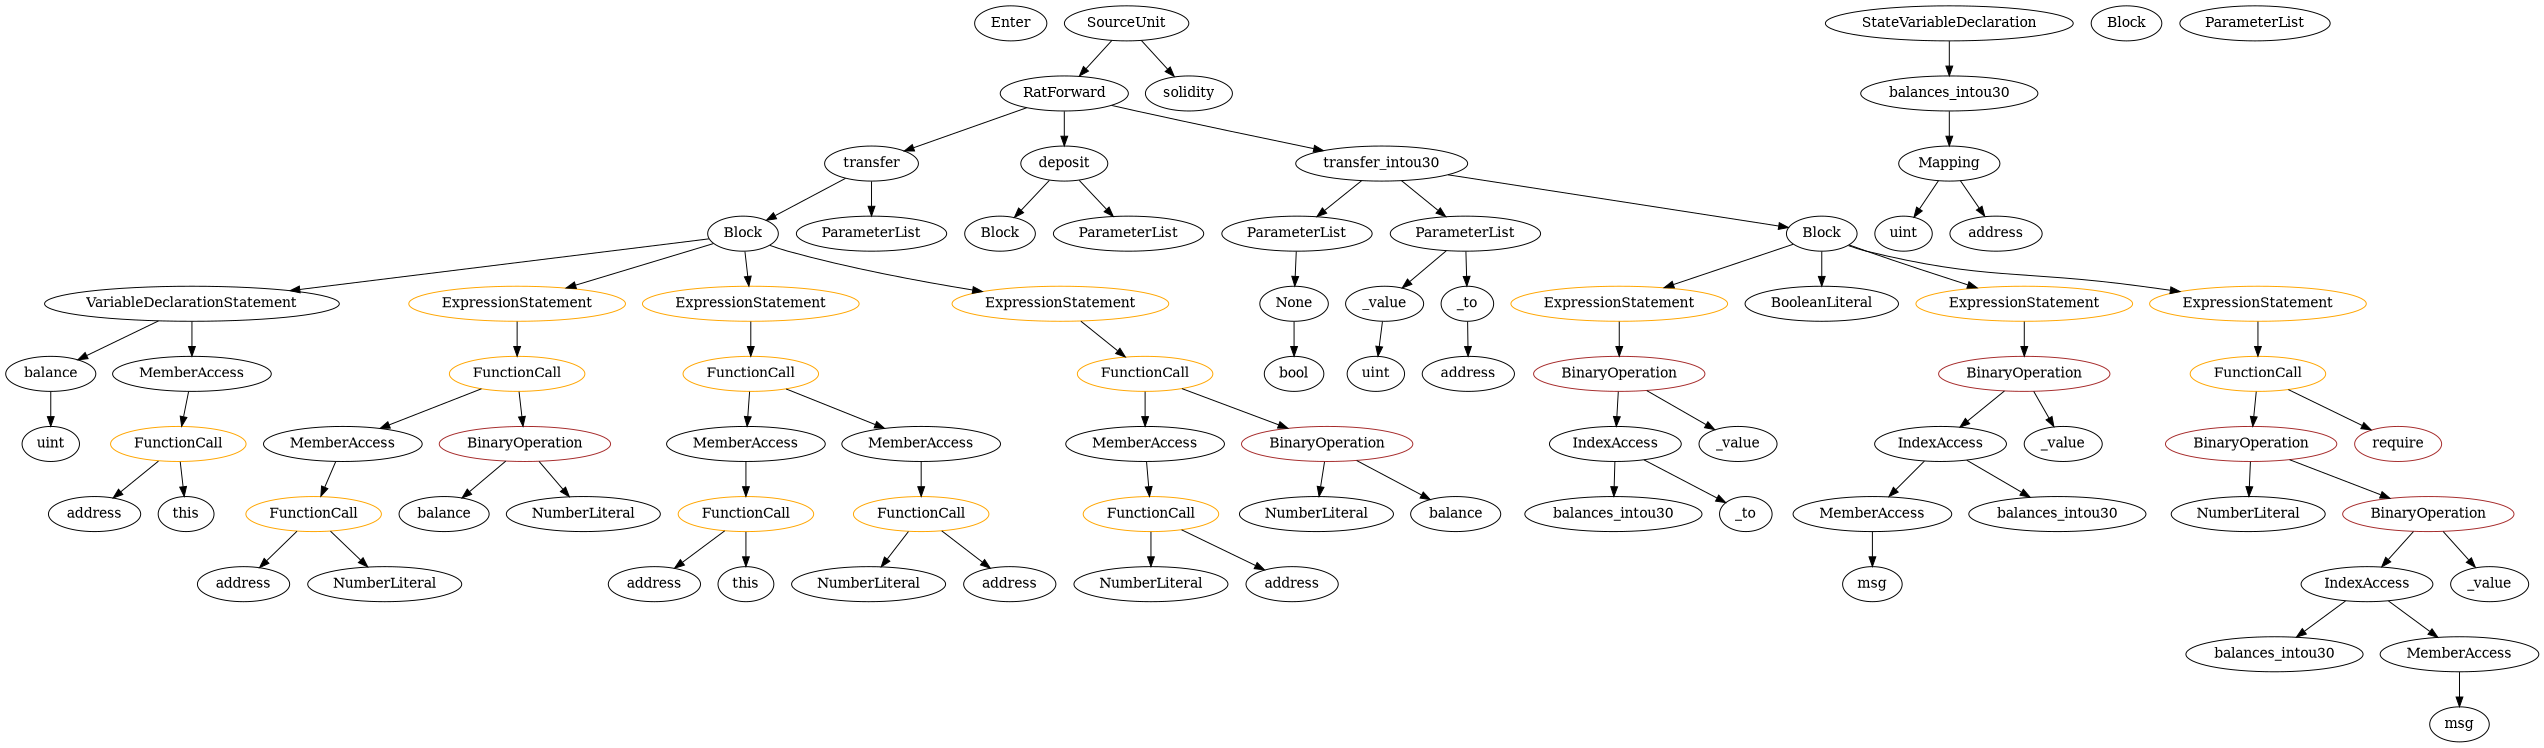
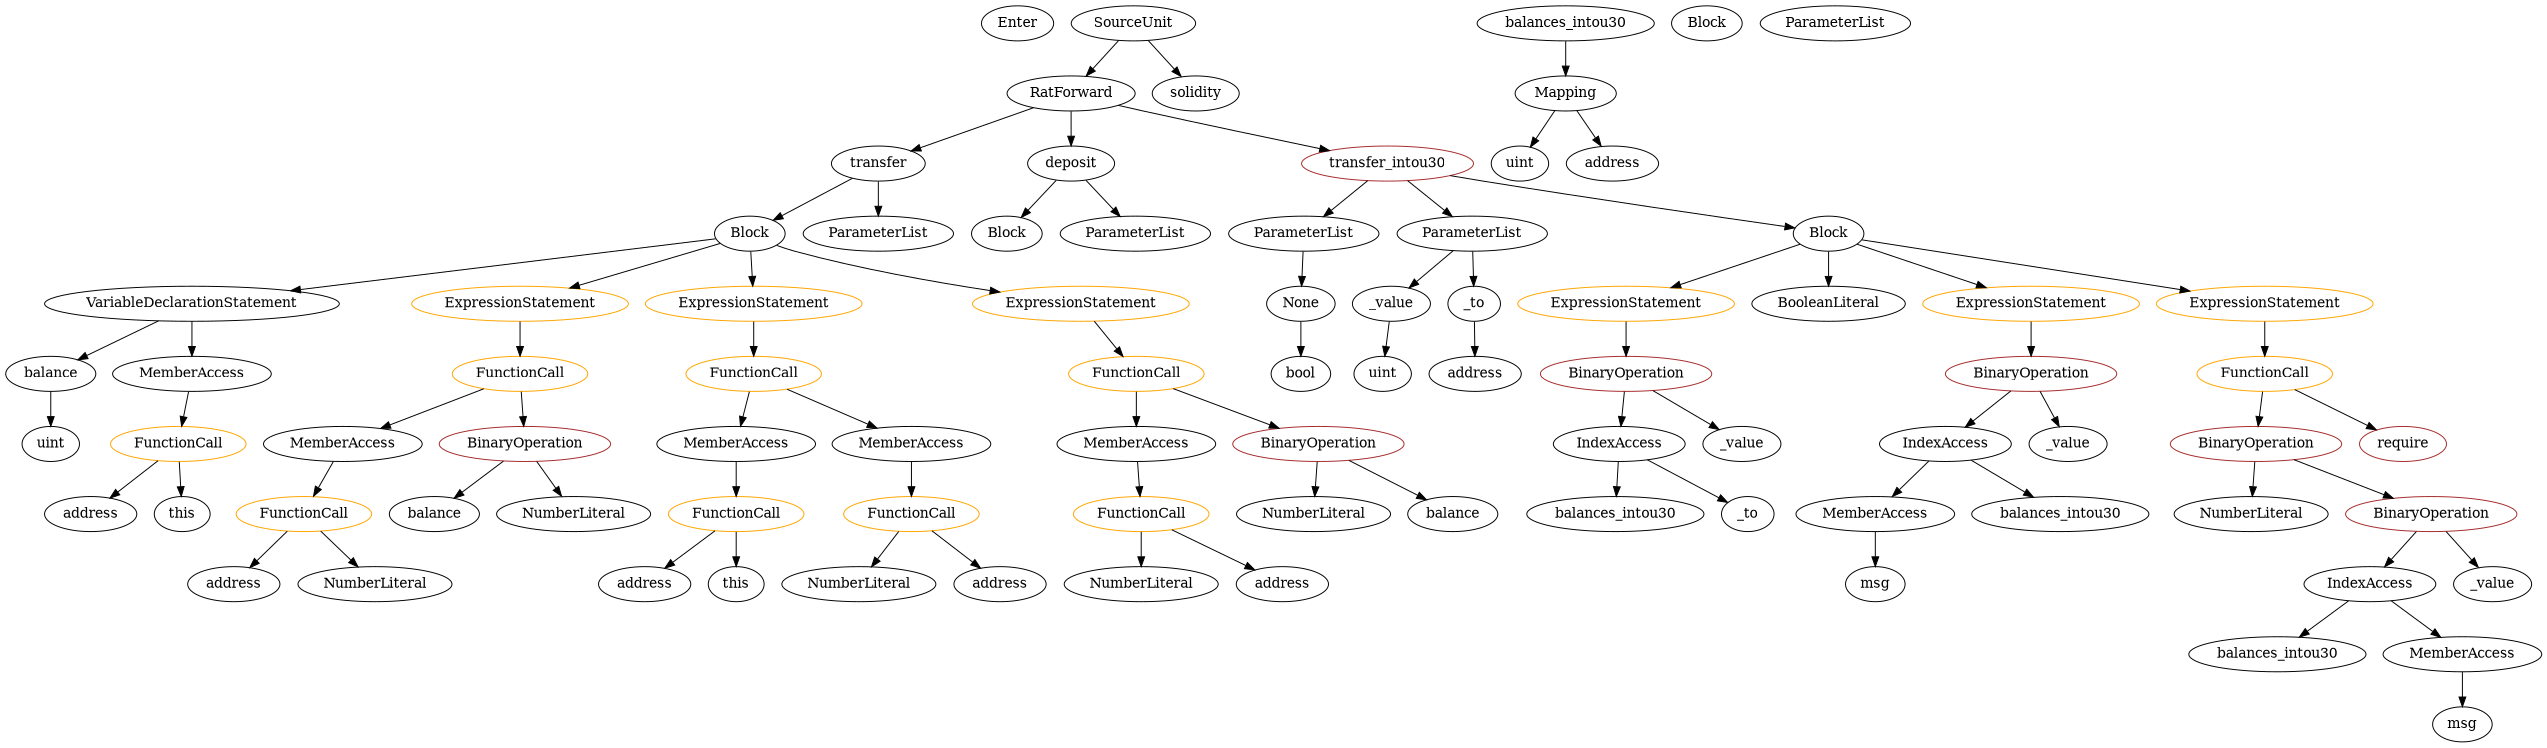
node "StateVariableDeclaration": removed
node "transfer_intou30": color black -> brown
